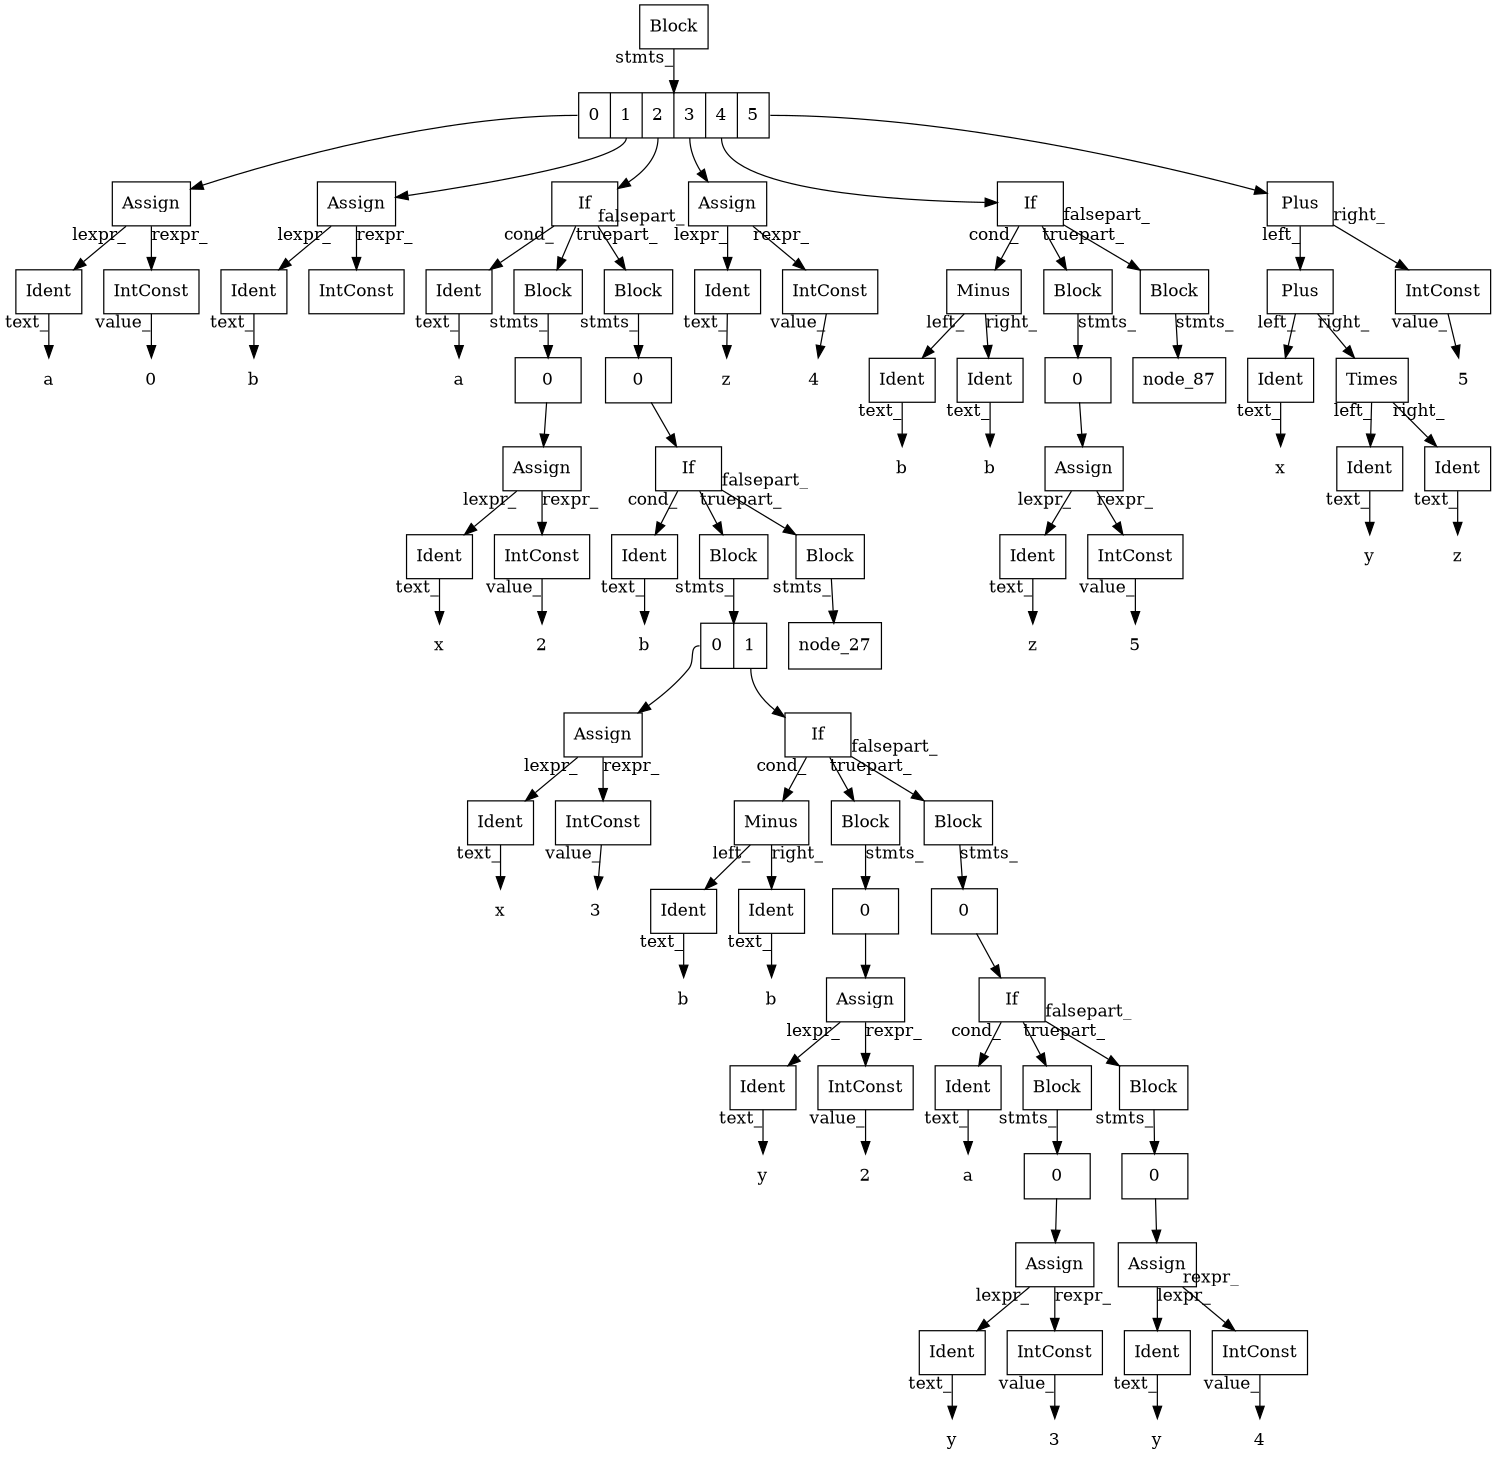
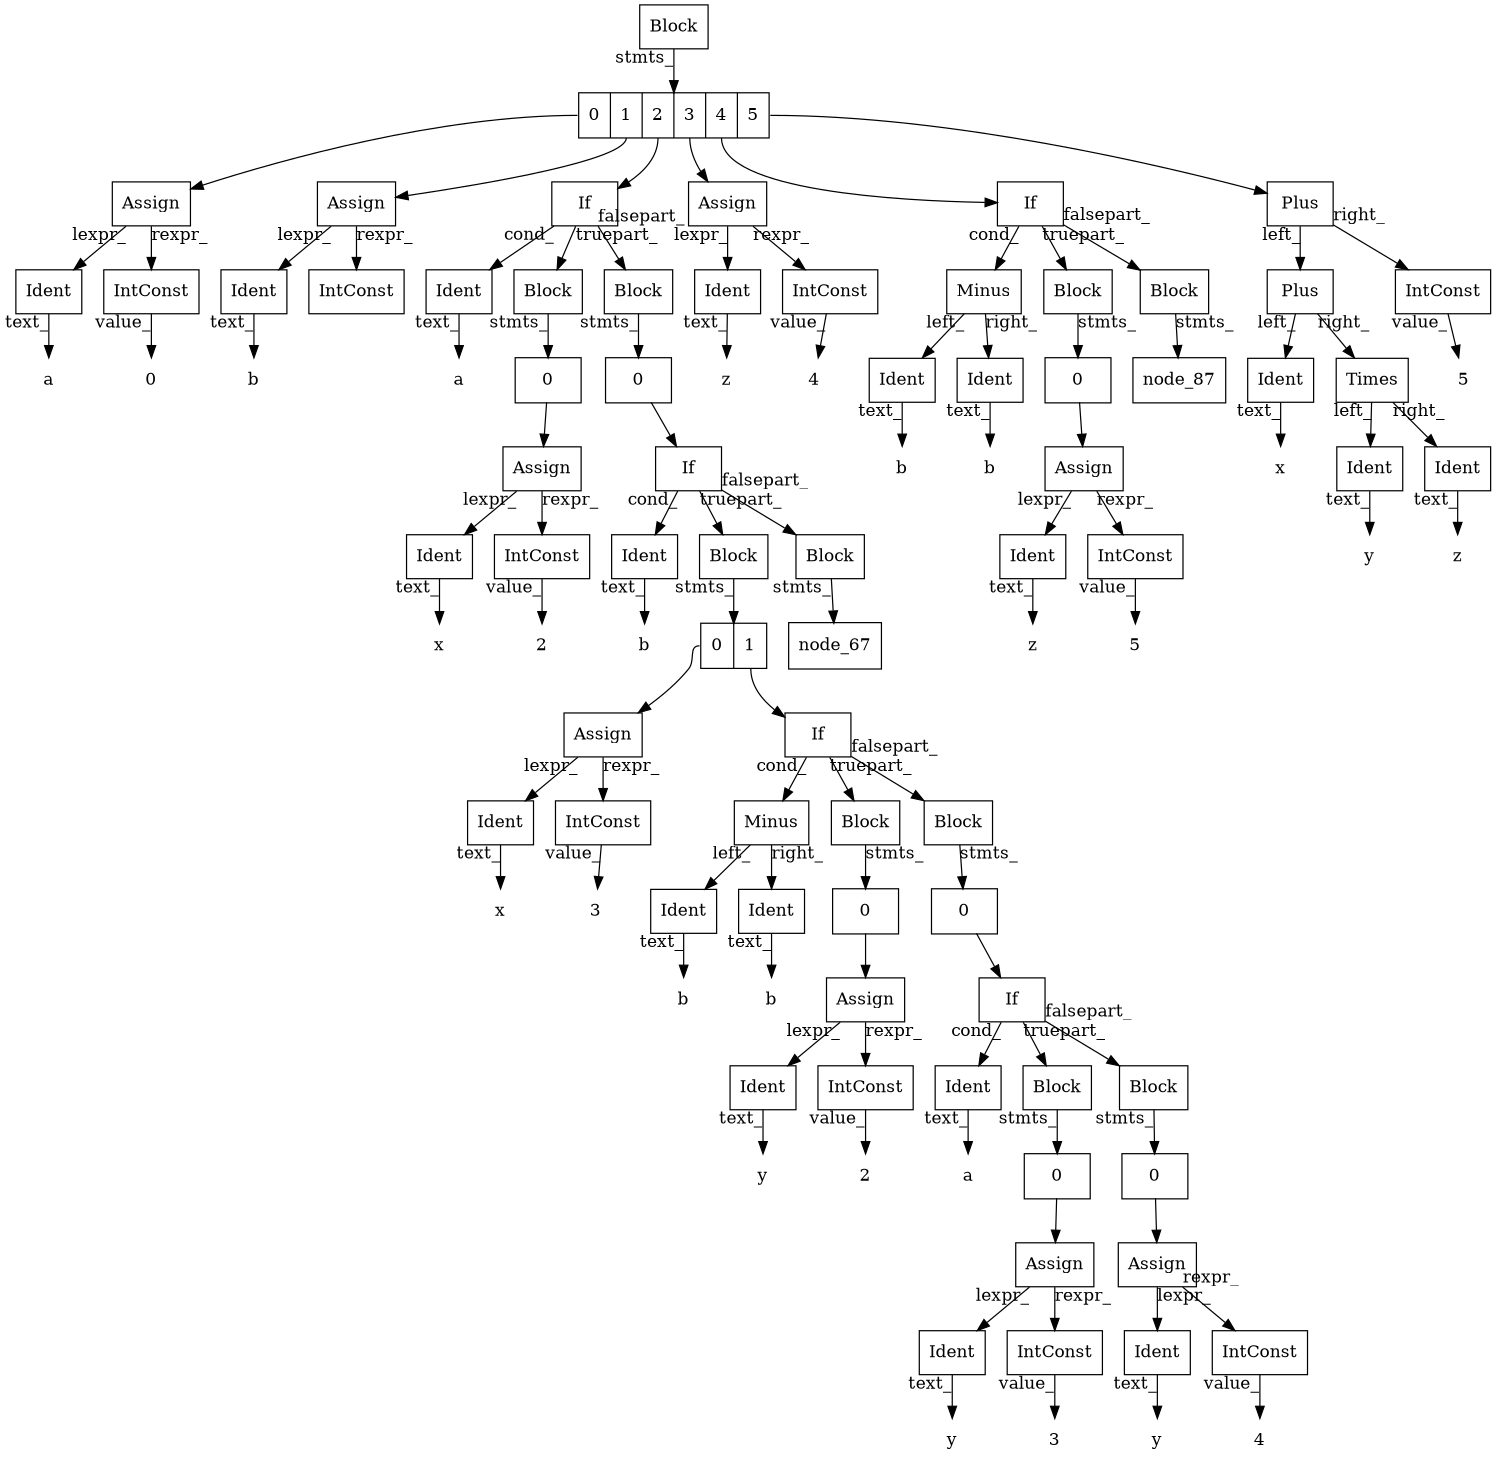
node "node_27": label "node_27" -> "node_67"
